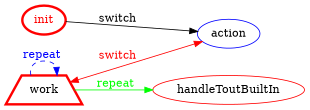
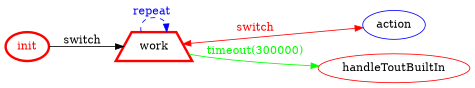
edge "init" -> "action": now "init" -> "work"
edge "work" -> "handleToutBuiltIn": label "repeat " -> "timeout(300000)"
